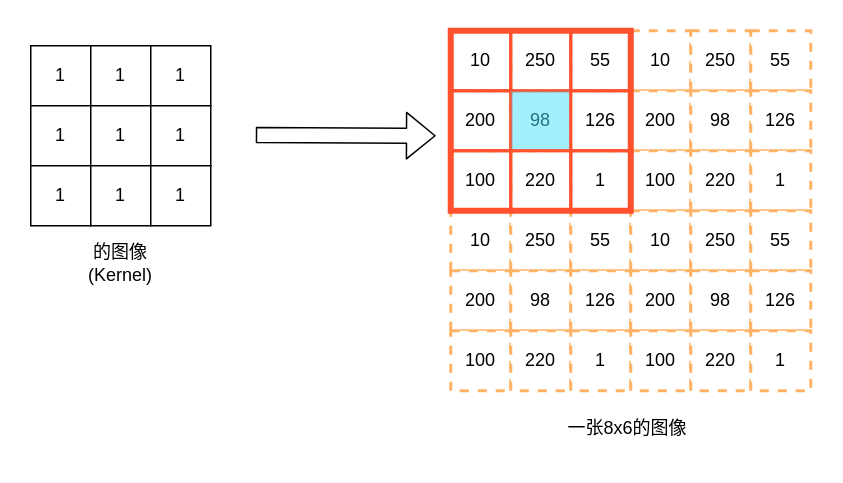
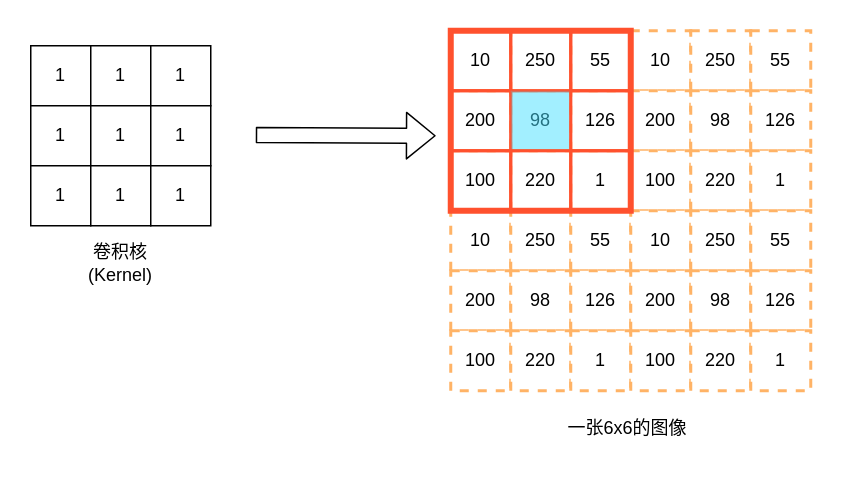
node "的图像(Kernel)": label "的图像(Kernel)" -> "卷积核(Kernel)"
node "一张8x6的图像": label "一张8x6的图像" -> "一张6x6的图像"
